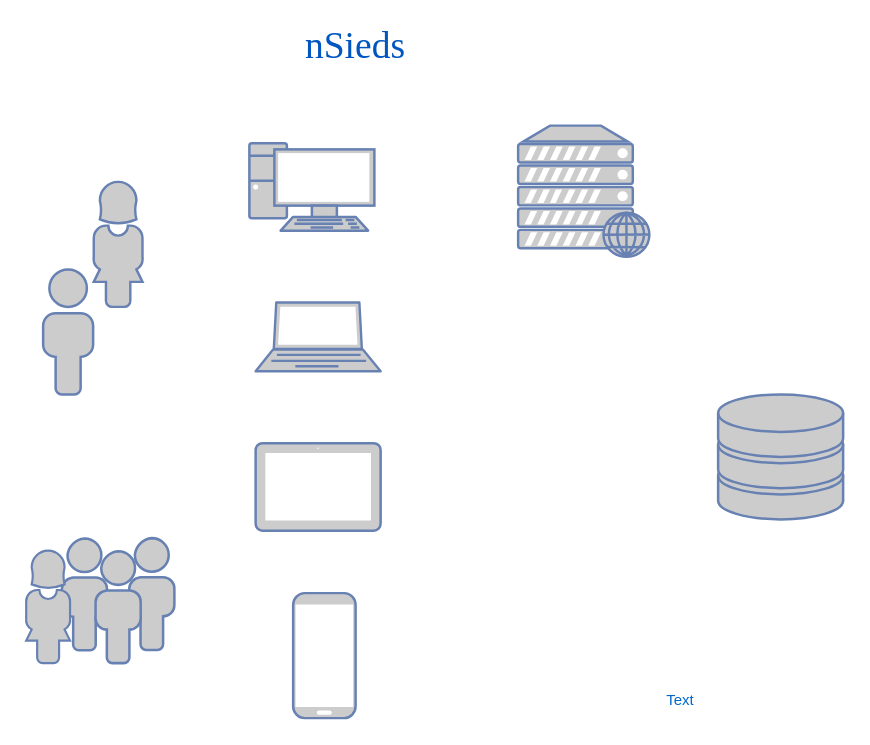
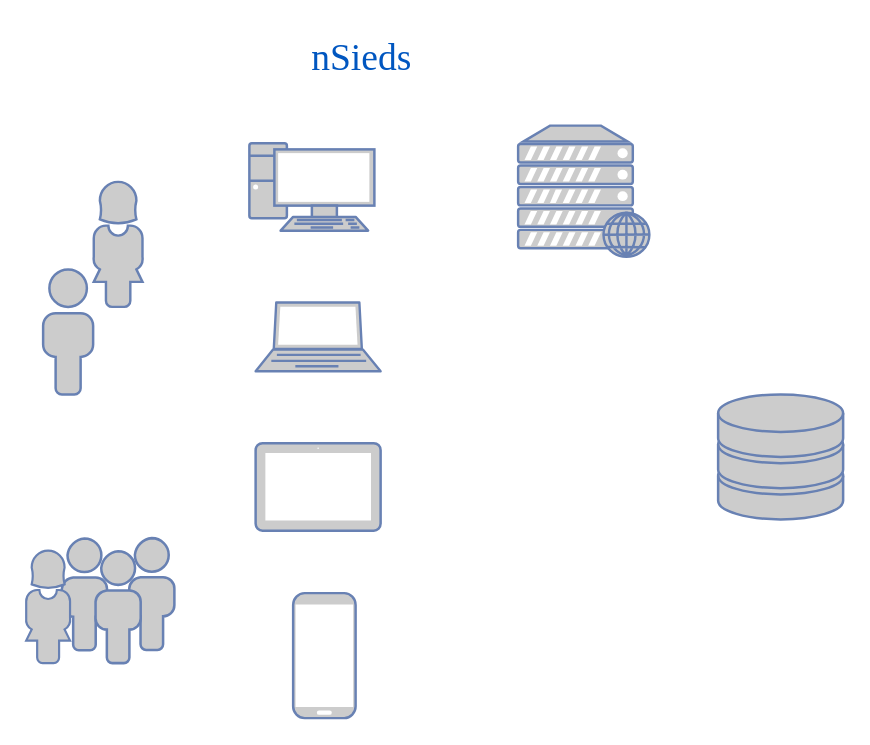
node "nSieds": moved (356, 44) -> (362, 57)
node "Text": removed
